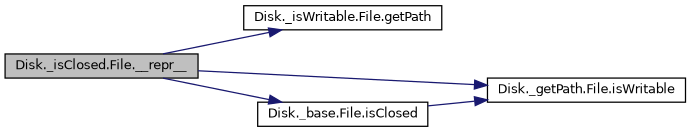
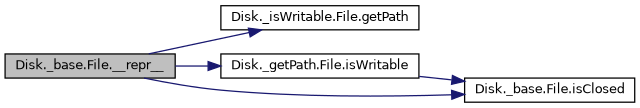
node "Disk._isClosed.File.__repr__": label "Disk._isClosed.File.__repr__" -> "Disk._base.File.__repr__"
edge "Disk._base.File.isClosed" -> "Disk._getPath.File.isWritable": reversed
